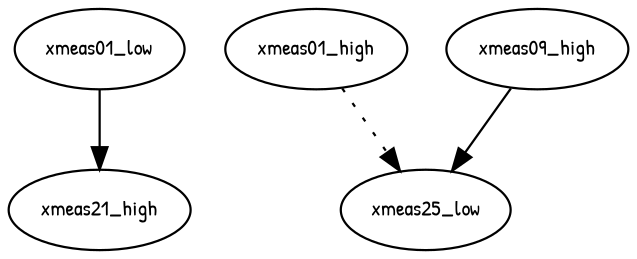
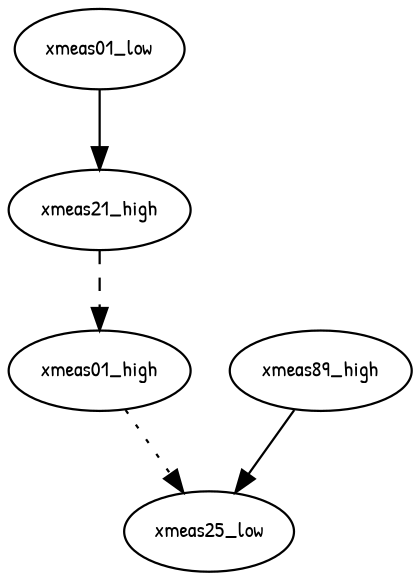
node "xmeas09_high": label "xmeas09_high" -> "xmeas89_high"
edge "xmeas21_high" -> "xmeas01_high": added
